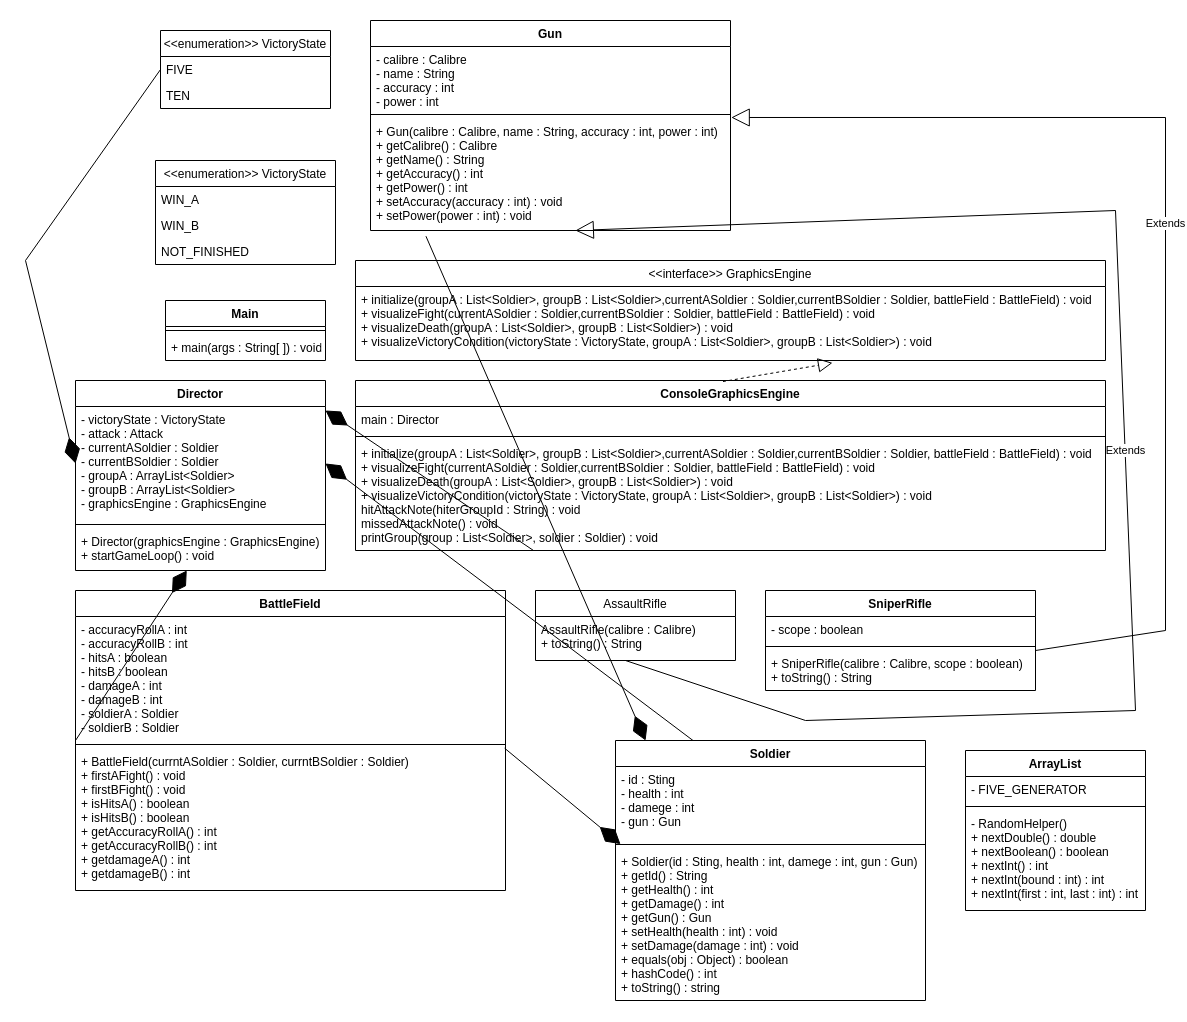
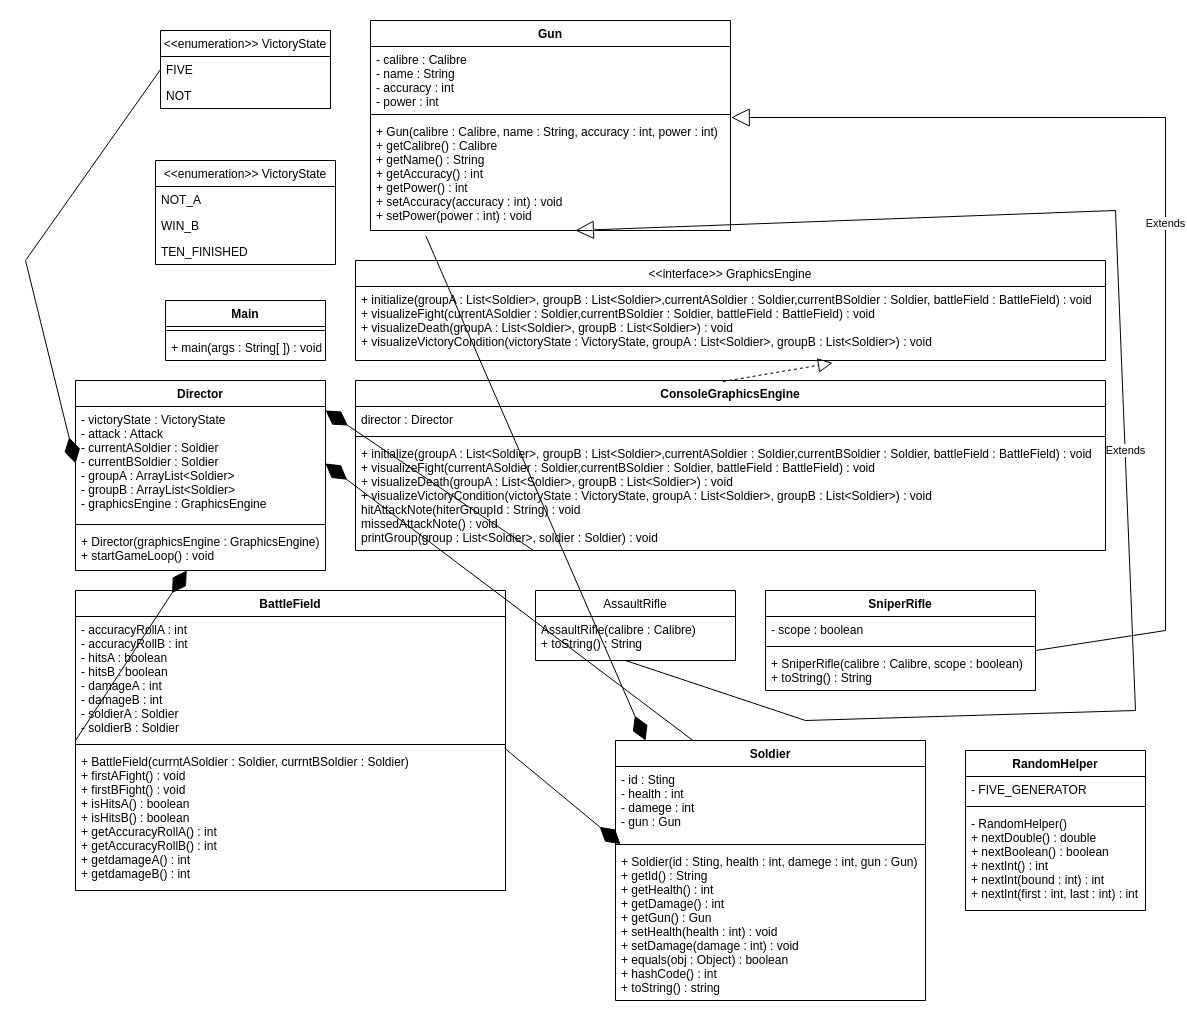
node "TEN": label "TEN" -> "NOT"
node "WIN_A": label "WIN_A" -> "NOT_A"
node "NOT_FINISHED": label "NOT_FINISHED" -> "TEN_FINISHED"
node "main : Director": label "main : Director" -> "director : Director"
node "ArrayList": label "ArrayList" -> "RandomHelper"
